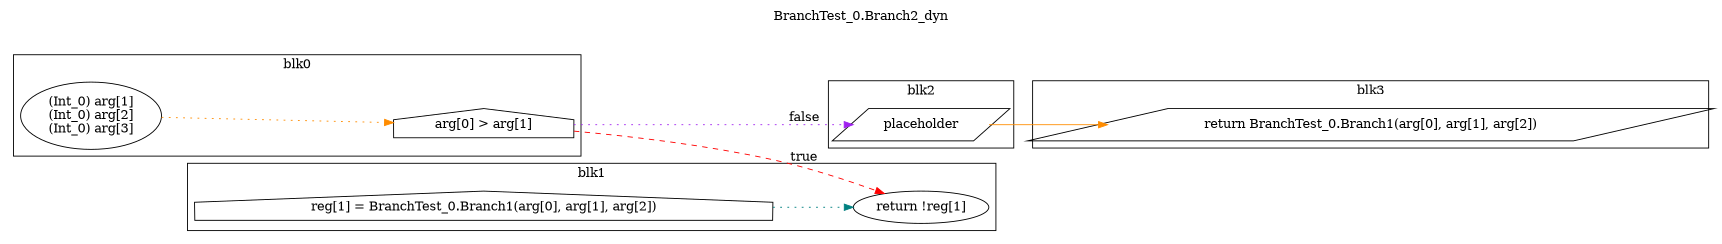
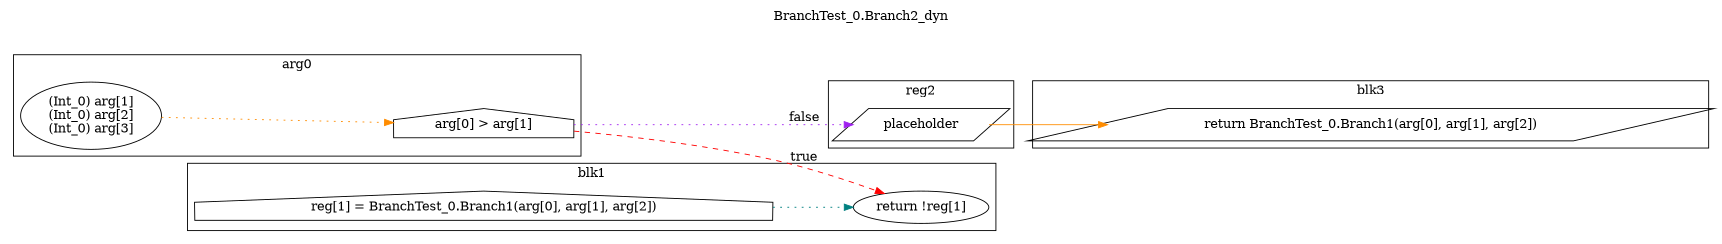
cluster "blk0": label "blk0" -> "arg0"
cluster "blk2": label "blk2" -> "reg2"
